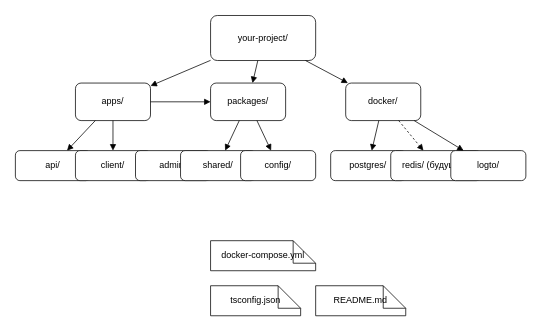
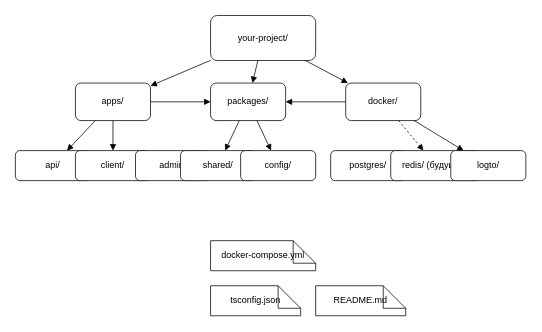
edge "docker/" -> "postgres/": now "docker/" -> "packages/"
